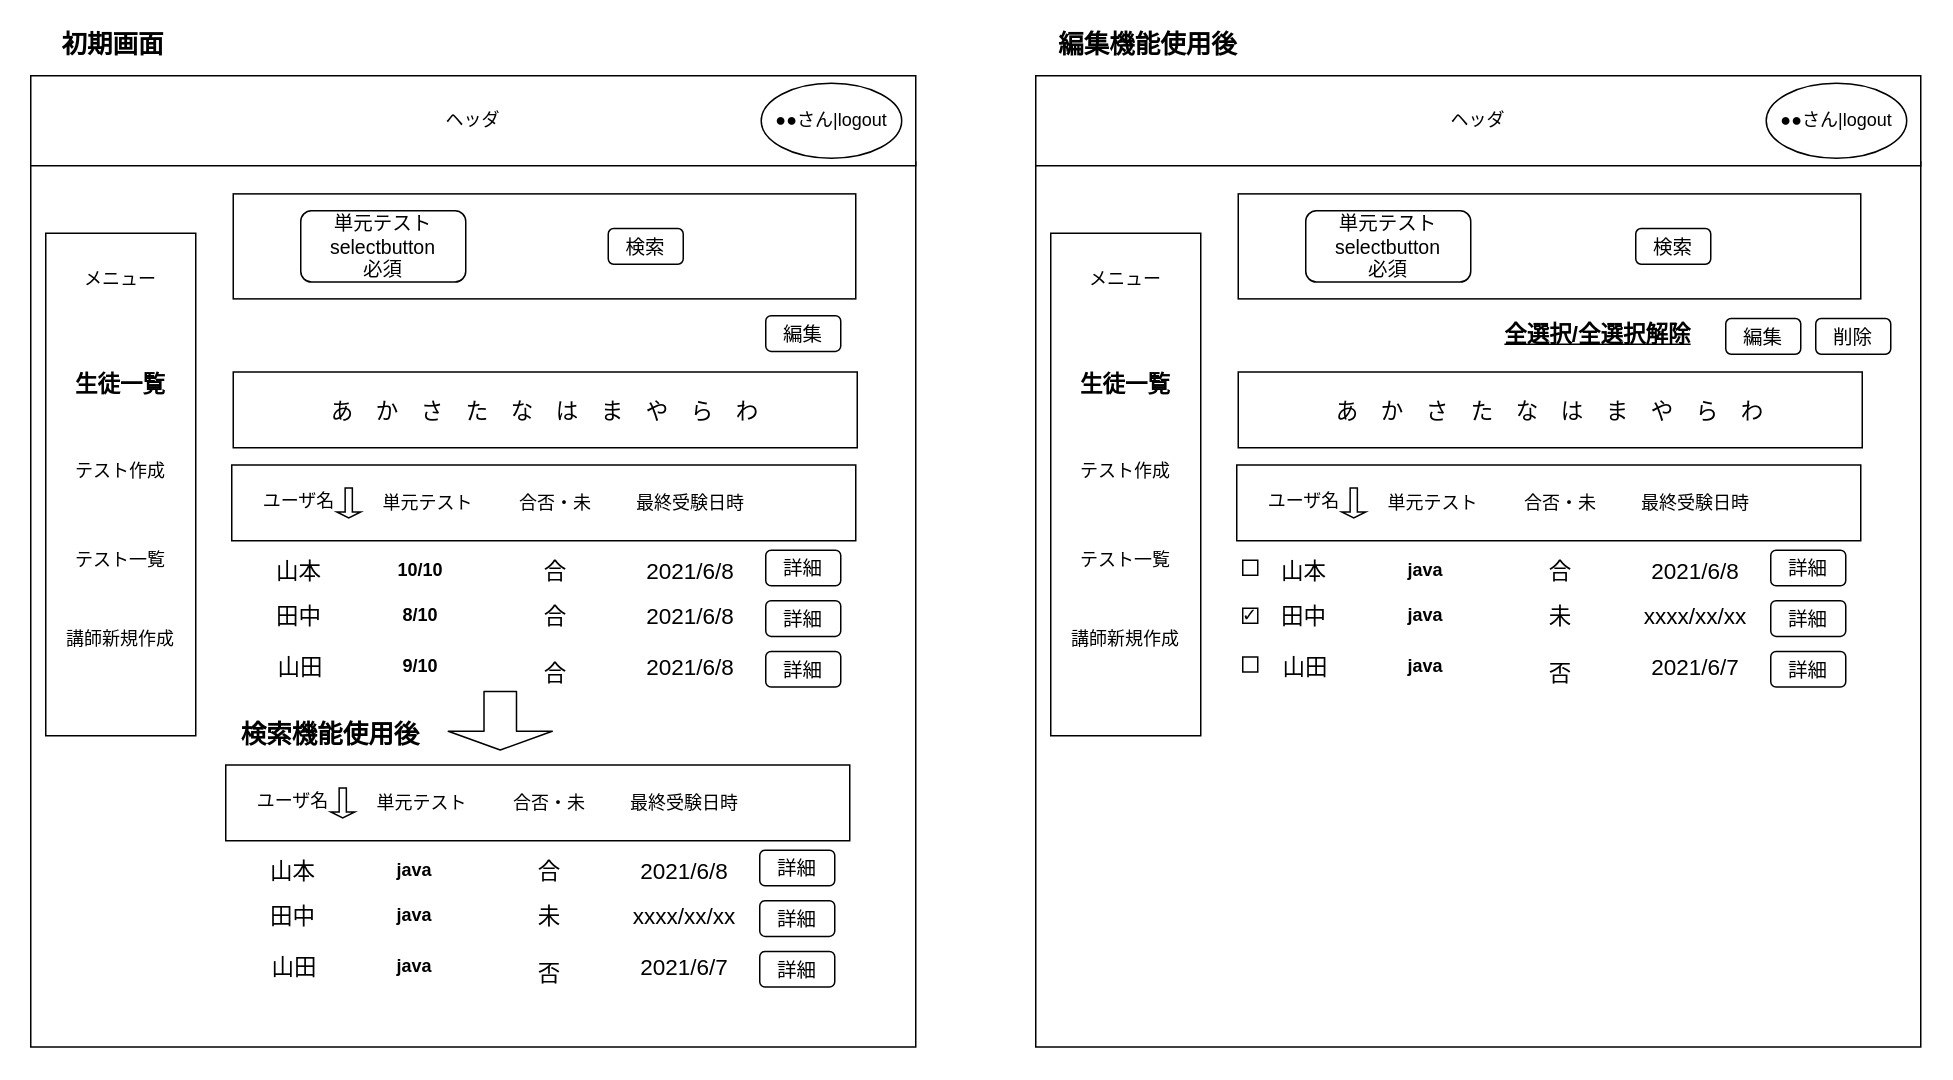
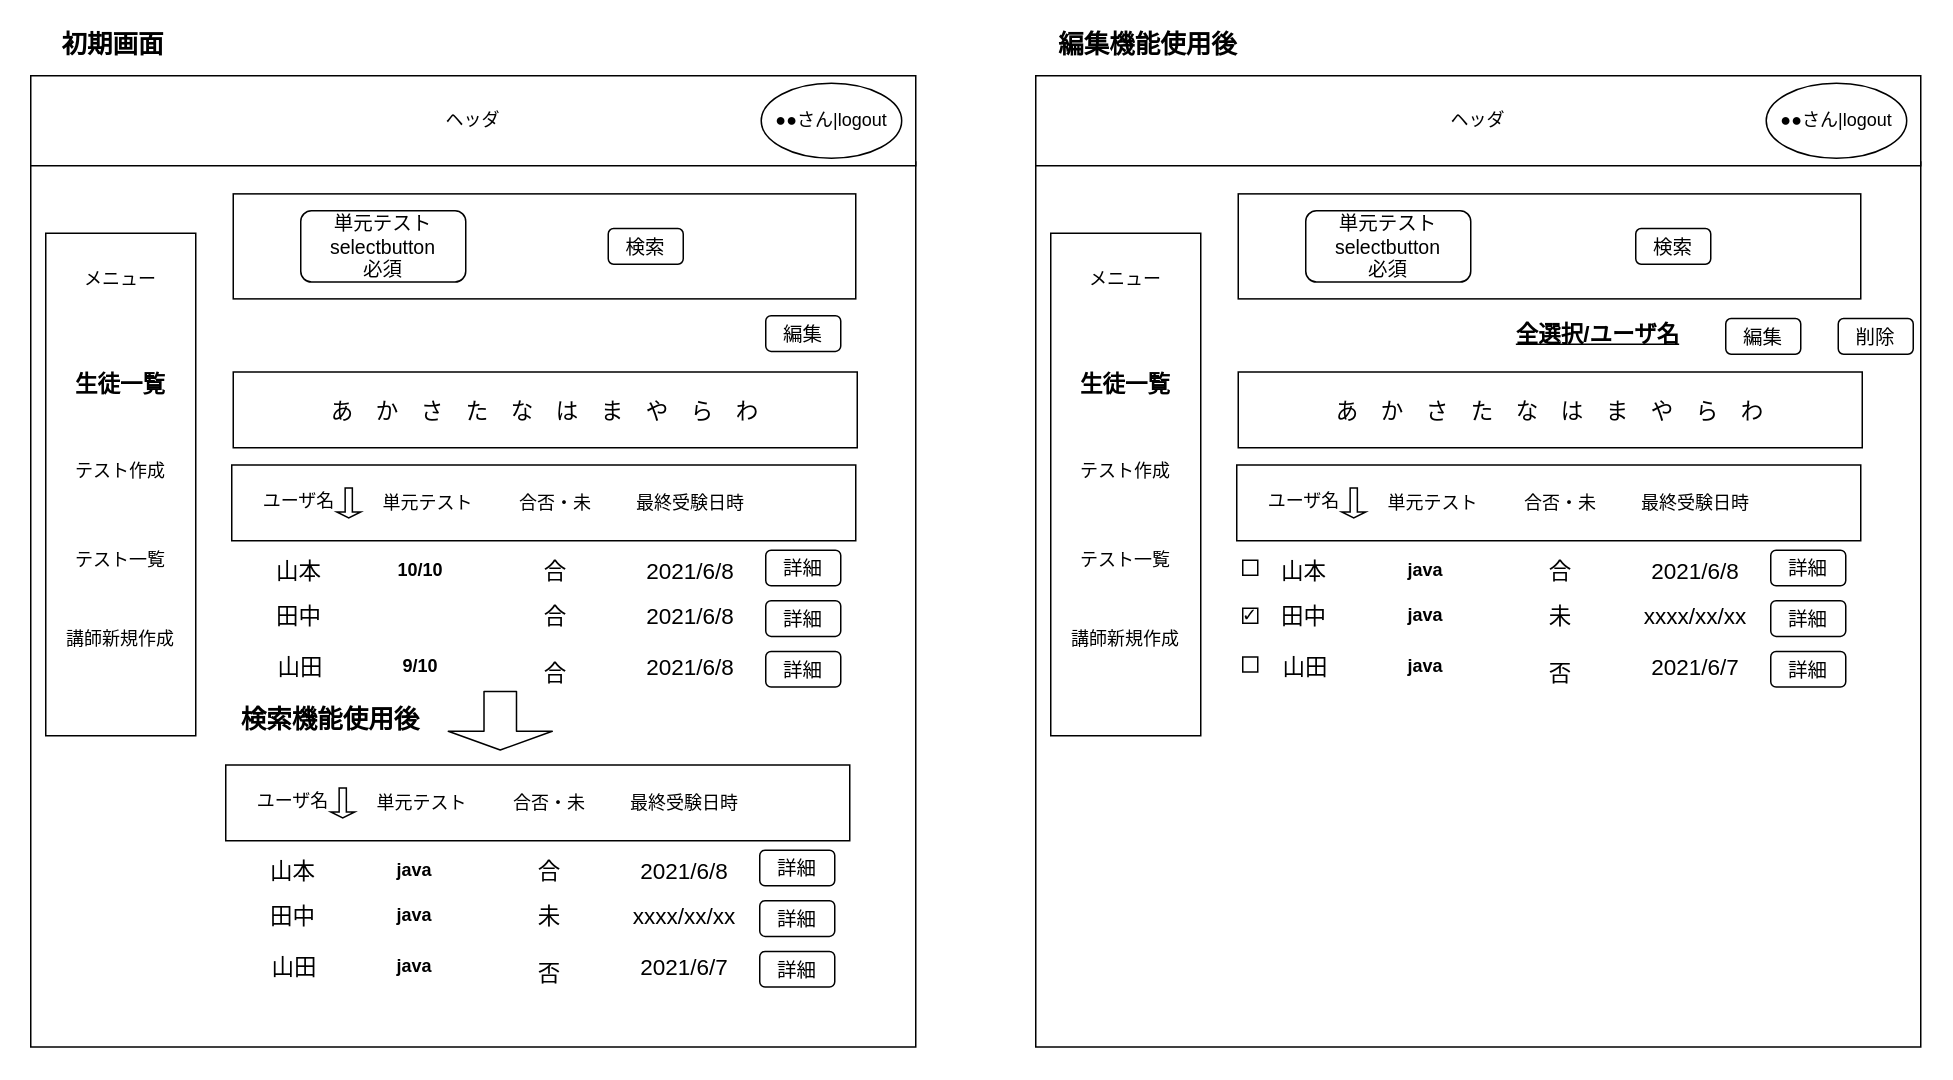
node "全選択/全選択解除": label "全選択/全選択解除" -> "全選択/ユーザ名"
node "削除": moved (1853, 336) -> (1876, 336)
node "8/10": removed
node "検索機能使用後": moved (331, 736) -> (331, 721)
